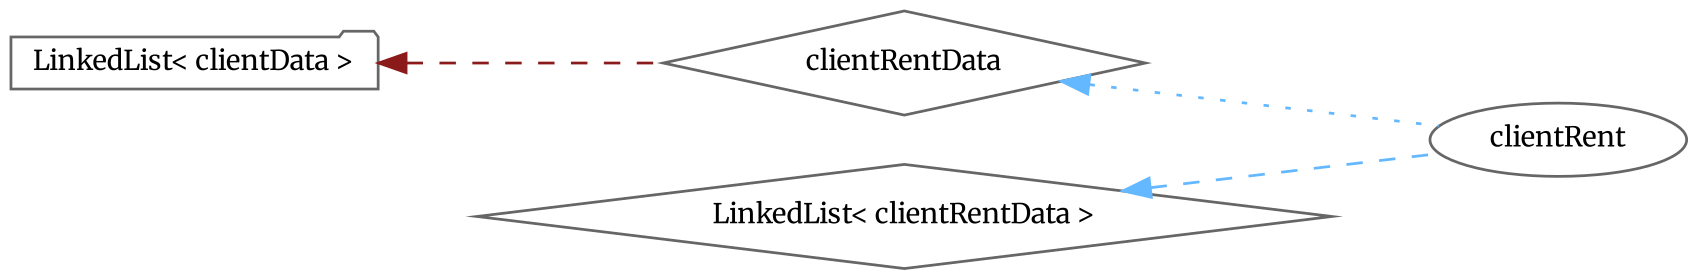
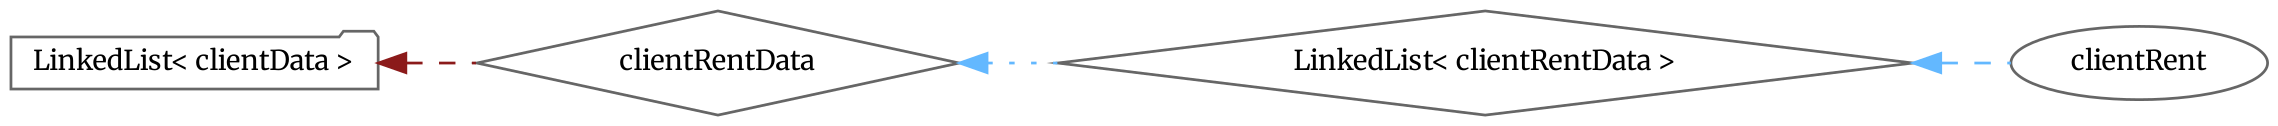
edge "clientRent" -> "clientRentData": now "LinkedList< clientRentData >" -> "clientRentData"
